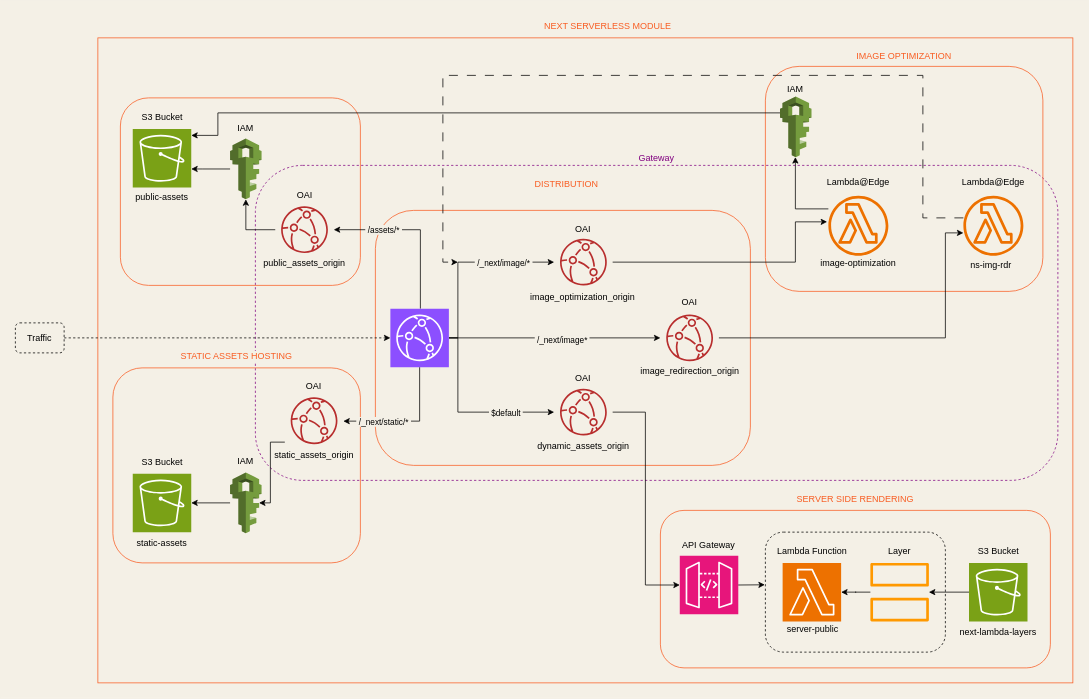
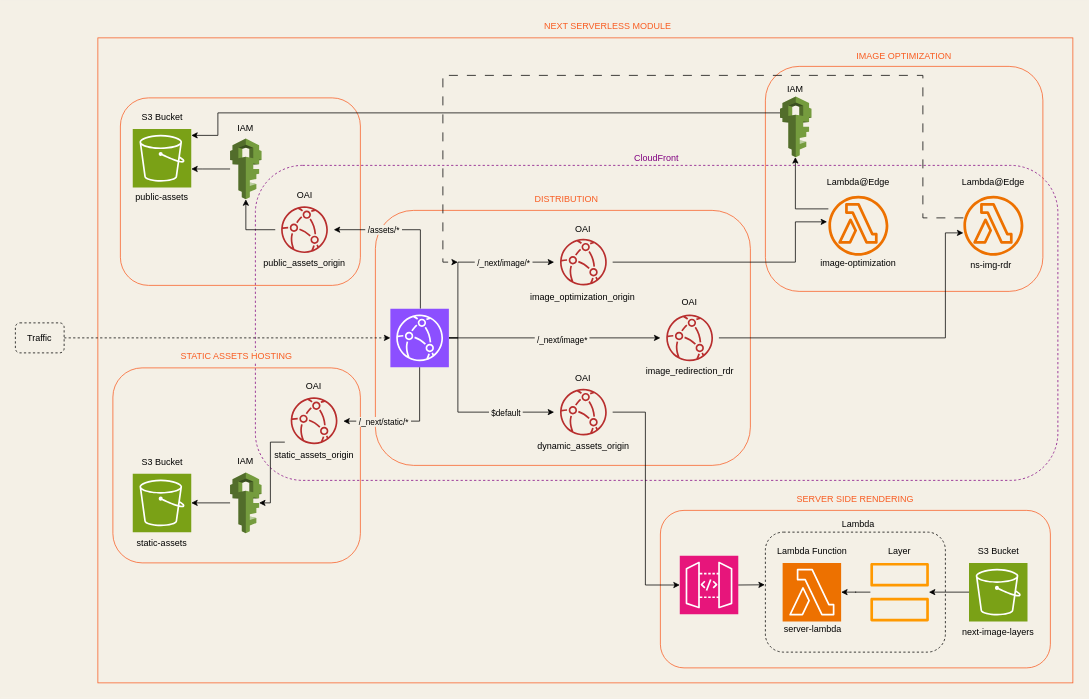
node "Gateway": label "Gateway" -> "CloudFront"
node "DISTRIBUTION": moved (567, 184) -> (567, 199)
node "image_redirection_origin": label "image_redirection_origin" -> "image_redirection_rdr"
node "Lambda": added
node "API Gateway": removed
node "server-public": label "server-public" -> "server-lambda"
node "next-lambda-layers": label "next-lambda-layers" -> "next-image-layers"
